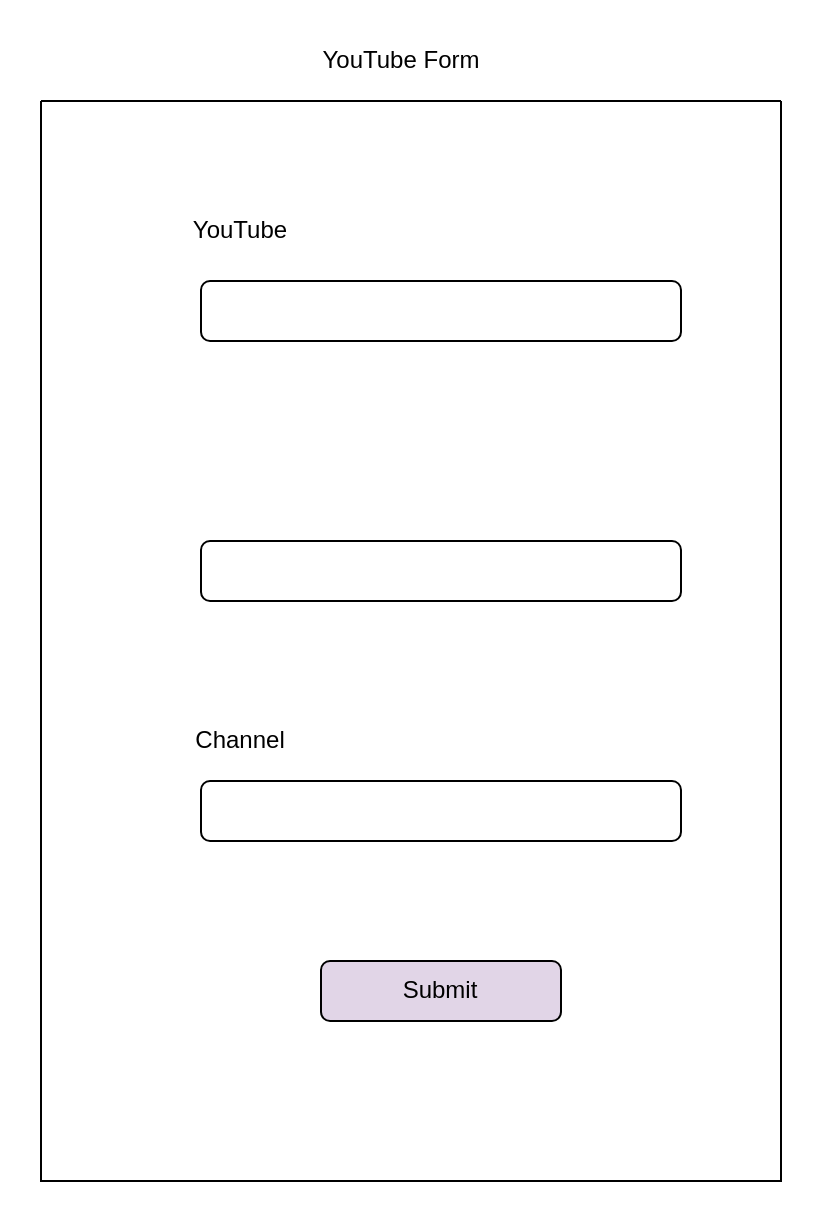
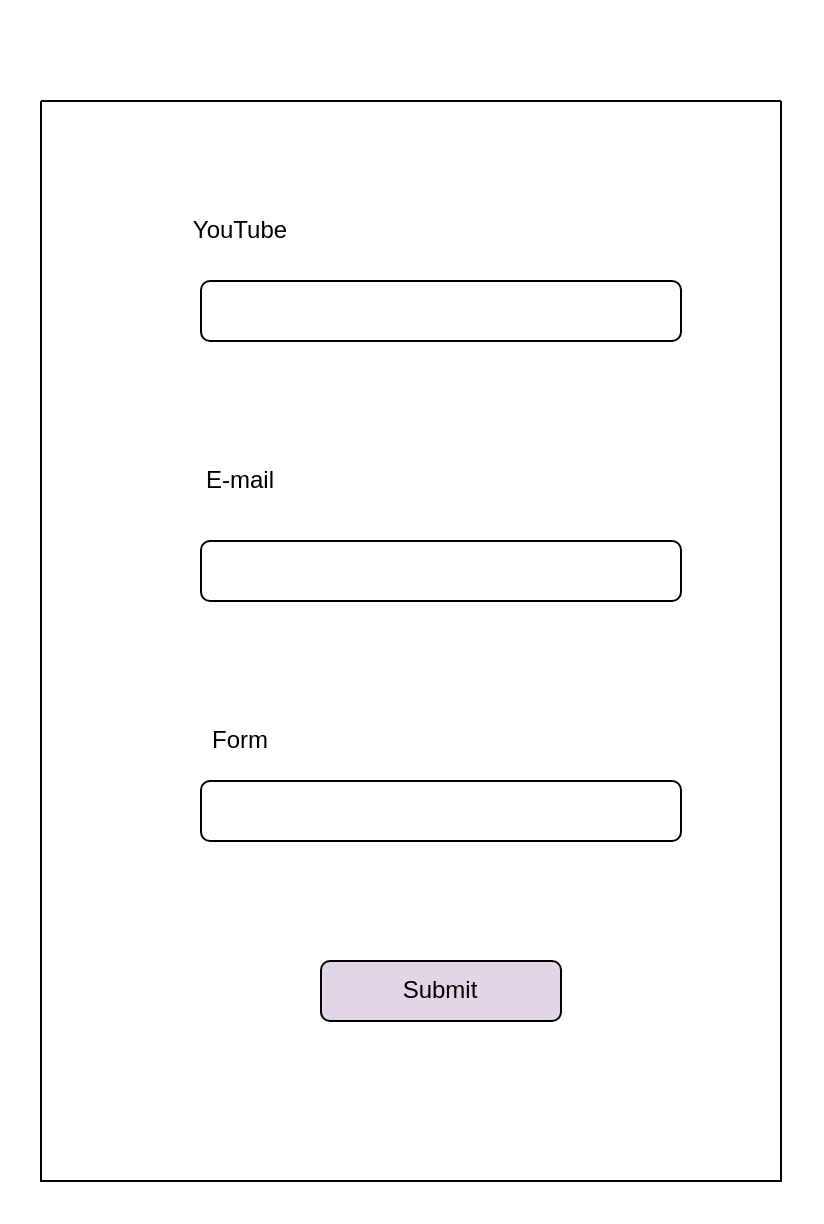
node "YouTube Form": removed
node "E-mail": added
node "Channel": label "Channel" -> "Form"
